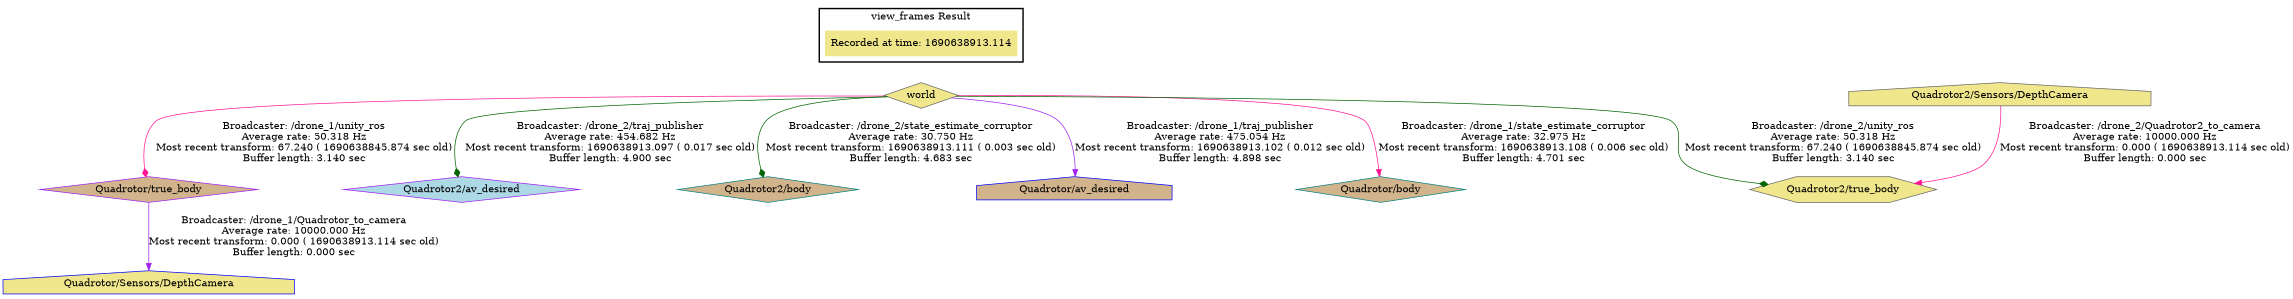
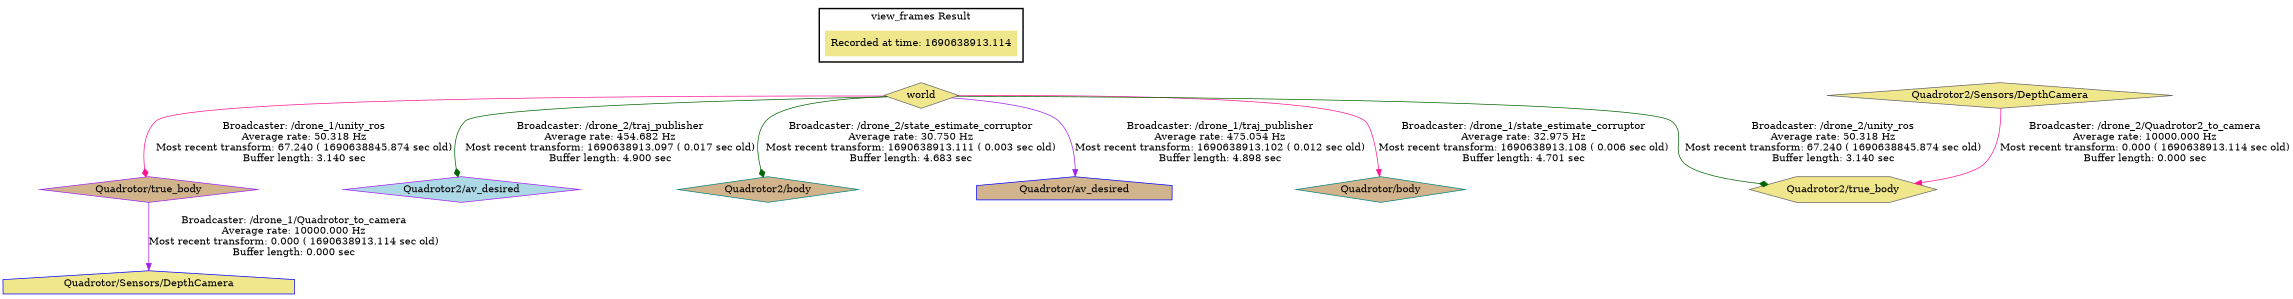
node "Quadrotor2/Sensors/DepthCamera": shape house -> diamond
